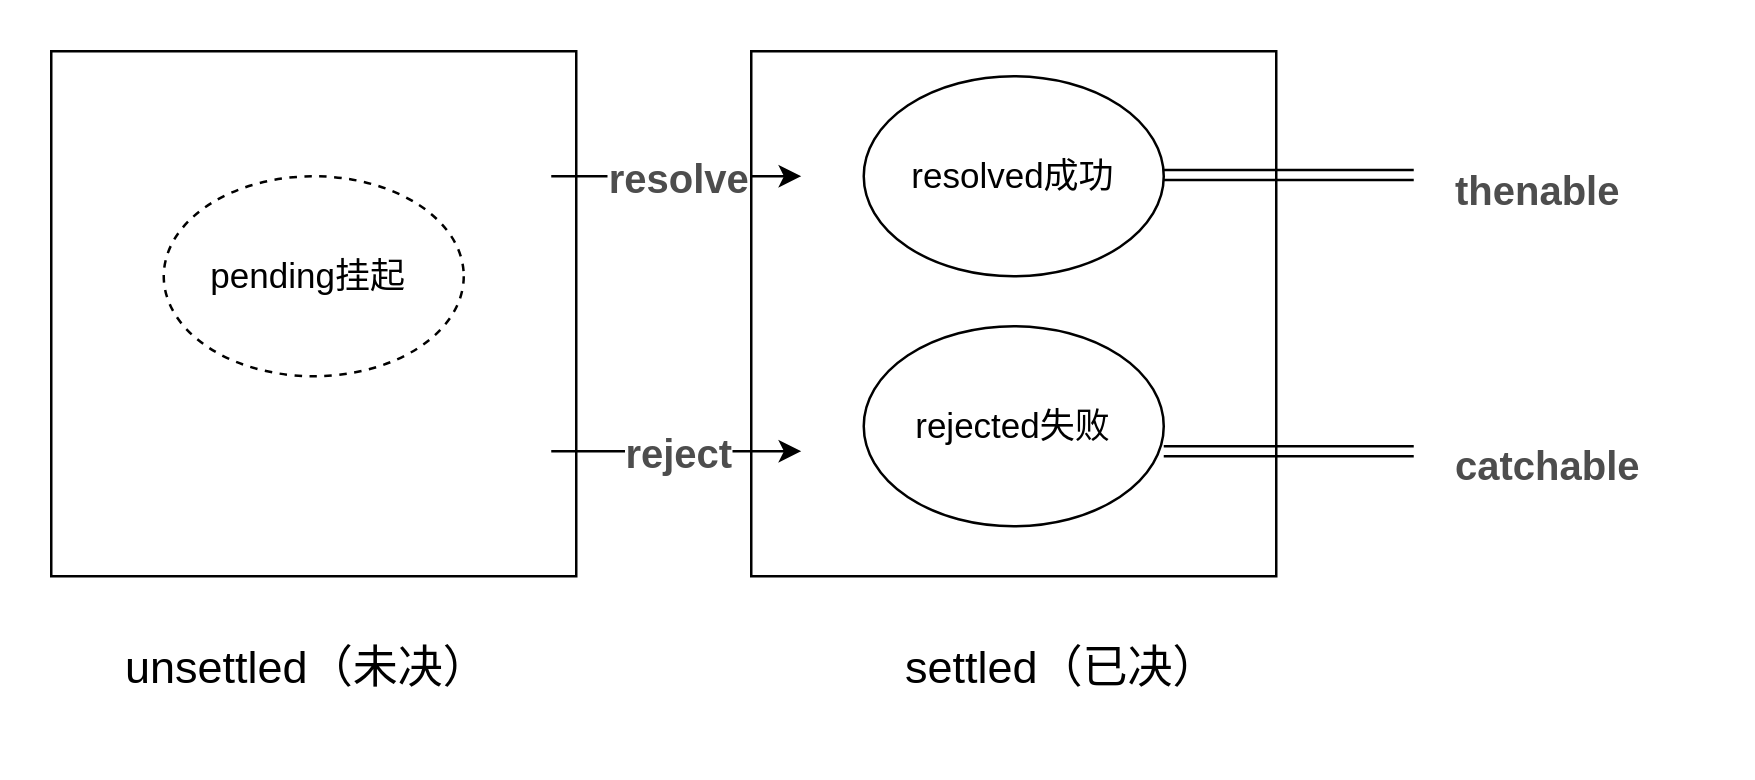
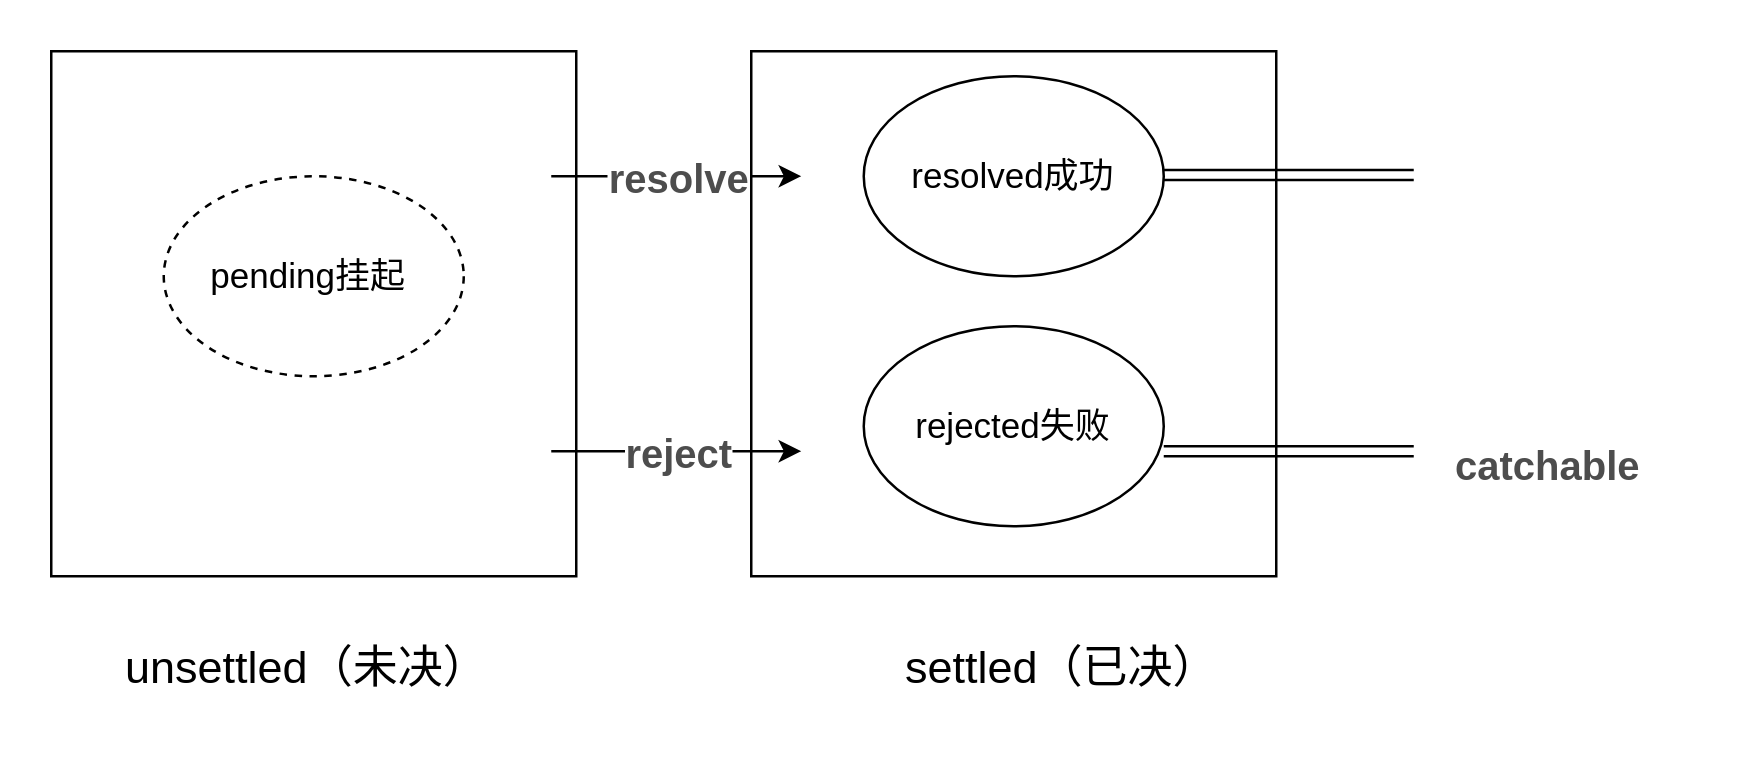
node "thenable": removed
